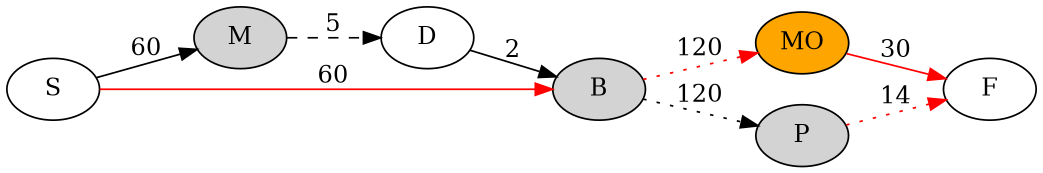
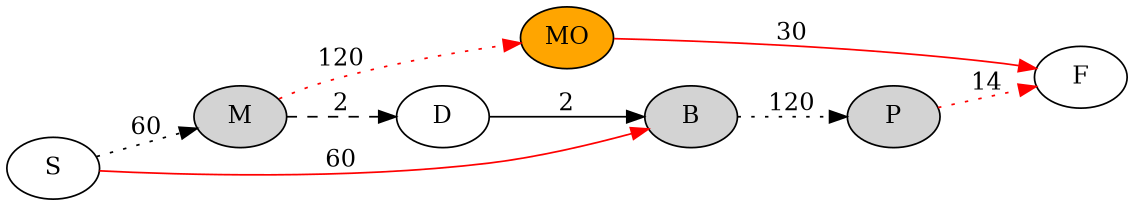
edge "M" -> "D": label "5" -> "2"
edge "S" -> "M": style solid -> dotted
edge "B" -> "MO": now "M" -> "MO"
